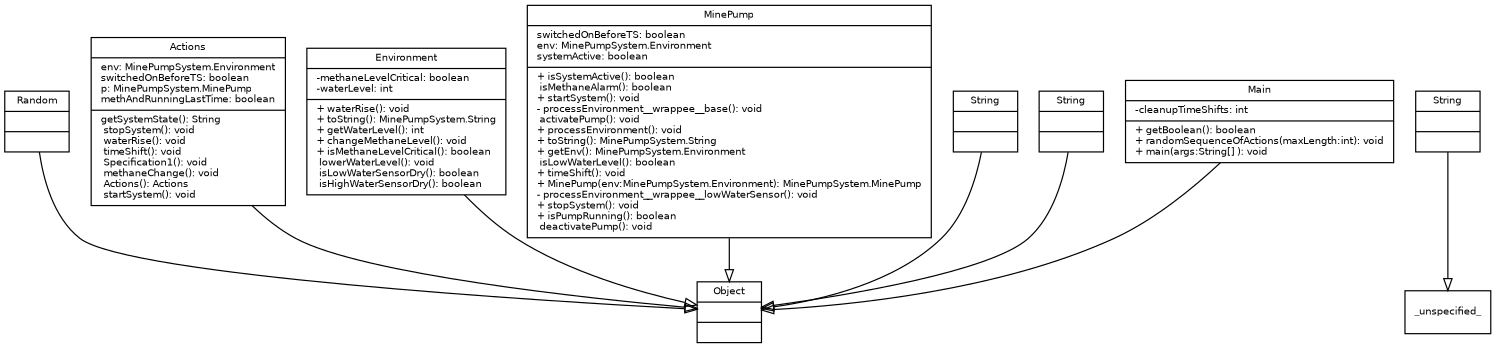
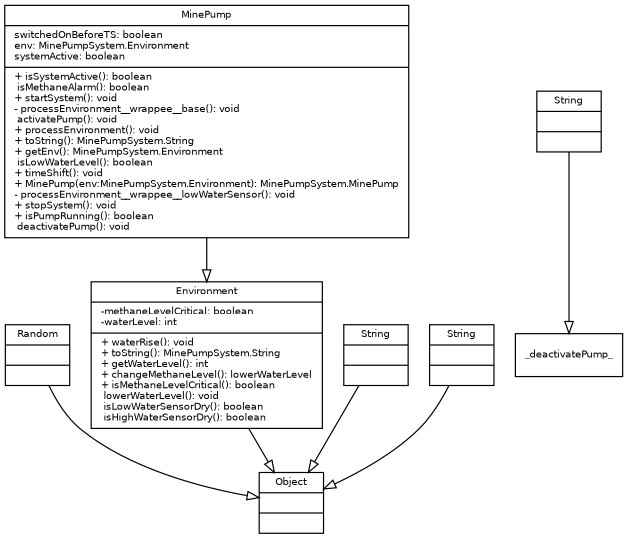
node "Actions": removed
node "Main": removed
node "Environment": text "+ changeMethaneLevel(): void" -> "+ changeMethaneLevel(): lowerWaterLevel"
edge "MinePump" -> "Object": now "MinePump" -> "Environment"
node "_unspecified_": label "_unspecified_" -> "_deactivatePump_"
